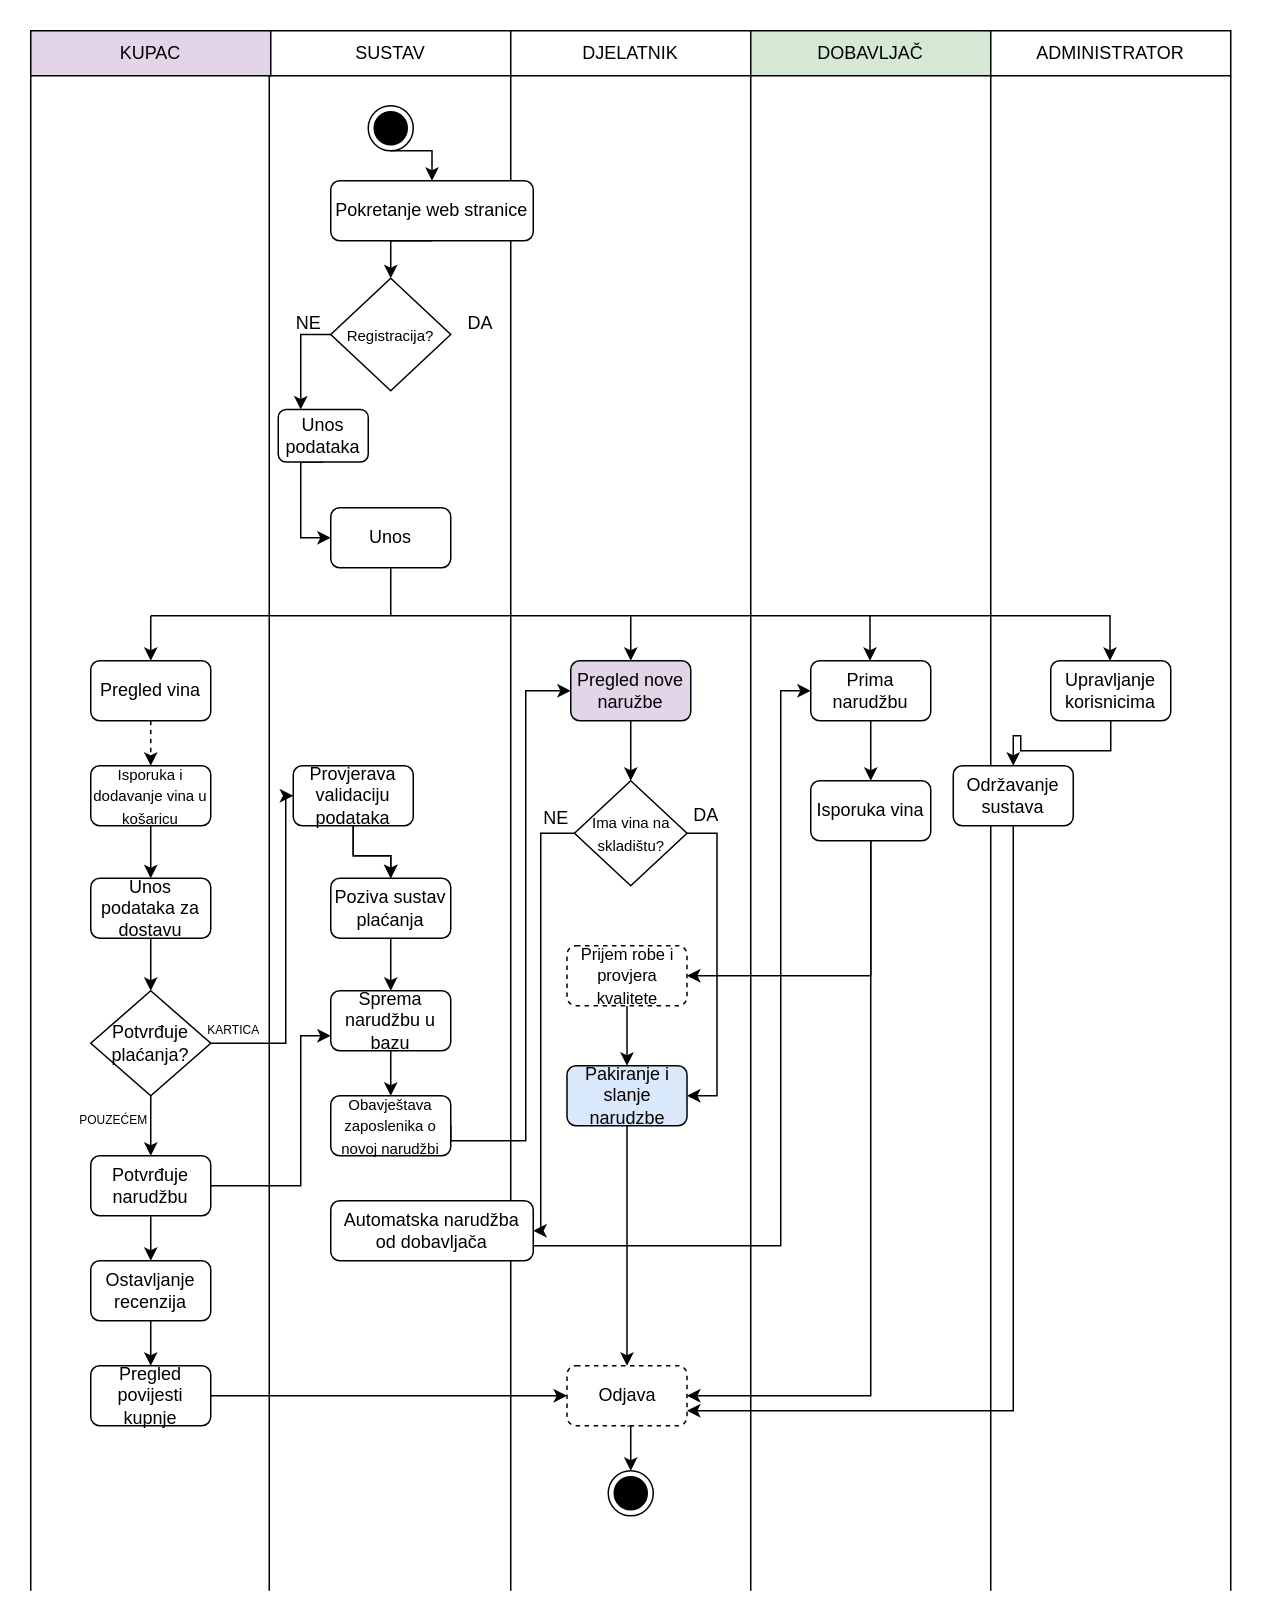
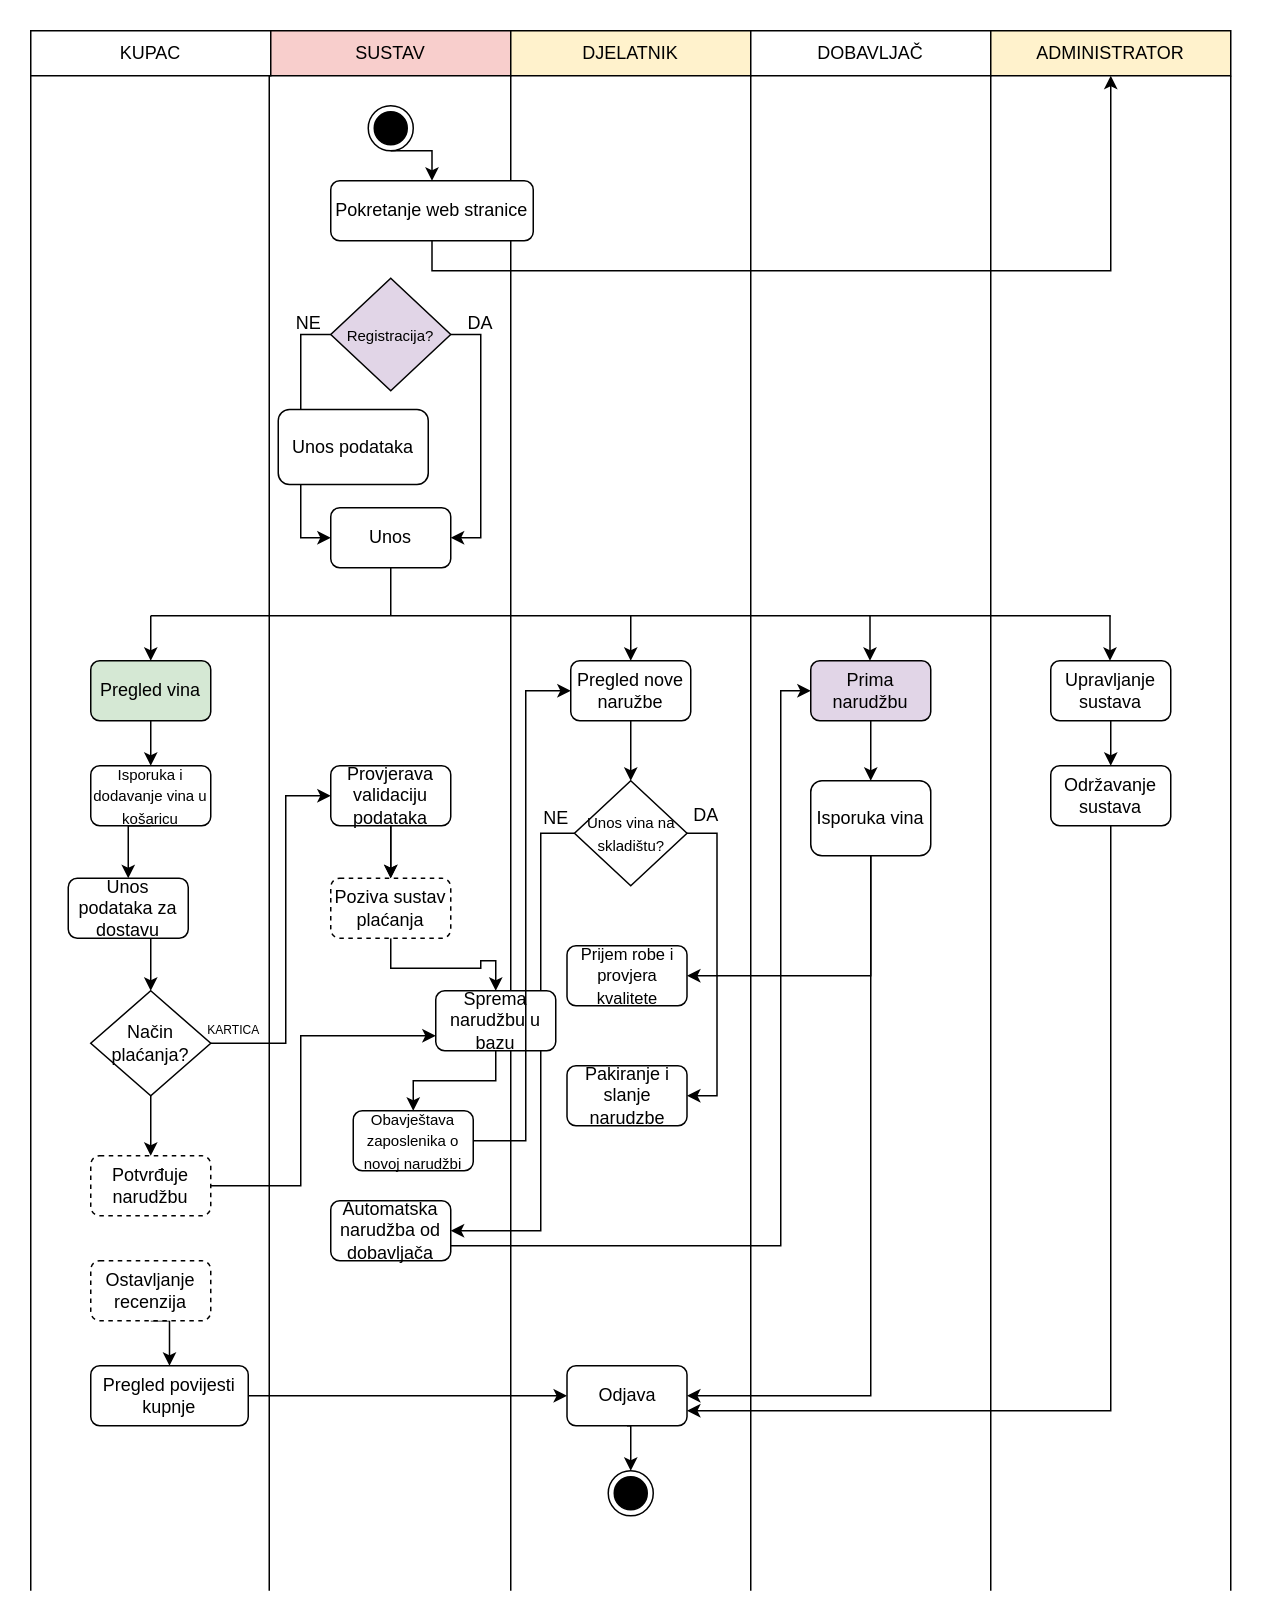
node "KUPAC": fillcolor #e1d5e7 -> #ffffff
node "SUSTAV": fillcolor #ffffff -> #f8cecc
node "DJELATNIK": fillcolor #ffffff -> #fff2cc
node "DOBAVLJAČ": fillcolor #d5e8d4 -> #ffffff
node "ADMINISTRATOR": fillcolor #ffffff -> #fff2cc
edge "Pokretanje web stranice" -> "Registracija?": now "Pokretanje web stranice" -> "ADMINISTRATOR"
node "Registracija?": fillcolor #ffffff -> #e1d5e7
edge "Registracija?" -> "Unos": added
node "Unos podataka": size 90x53 -> 150x75
node "Pregled vina": fillcolor #ffffff -> #d5e8d4
node "Pregled nove naružbe": fillcolor #e1d5e7 -> #ffffff
node "Prima narudžbu": fillcolor #ffffff -> #e1d5e7
node "Upravljanje korisnicima": label "Upravljanje korisnicima" -> "Upravljanje sustava"
edge "Pregled vina" -> "Isporuka i dodavanje vina u košaricu": style dashed -> solid
node "Provjerava validaciju podataka": moved (353, 796) -> (391, 796)
node "Održavanje sustava": moved (1013, 796) -> (1111, 796)
node "Isporuka vina": size 120x60 -> 120x75
node "Ima vina na skladištu?": label "Ima vina na skladištu?" -> "Unos vina na skladištu?"
node "Unos podataka za dostavu": moved (151, 908) -> (128, 908)
node "Poziva sustav plaćanja": style solid -> dashed
node "Prijem robe i provjera kvalitete": style dashed -> solid
node "Sprema narudžbu u bazu": moved (391, 1021) -> (496, 1021)
edge "Prijem robe i provjera kvalitete" -> "Pakiranje i slanje narudzbe": removed
node "Potvrđuje plaćanja?": label "Potvrđuje plaćanja?" -> "Način plaćanja?"
node "Pakiranje i slanje narudzbe": fillcolor #dae8fc -> #ffffff
node "POUZEĆEM": removed
node "Obavještava zaposlenika o novoj narudžbi": moved (391, 1126) -> (413, 1141)
node "Potvrđuje narudžbu": style solid -> dashed
node "Automatska narudžba od dobavljača": size 203x60 -> 120x60
edge "Potvrđuje narudžbu" -> "Ostavljanje recenzija": removed
edge "Pakiranje i slanje narudzbe" -> "Odjava": removed
node "Ostavljanje recenzija": style solid -> dashed
node "Pregled povijesti kupnje": size 120x60 -> 158x60
node "Odjava": style dashed -> solid
